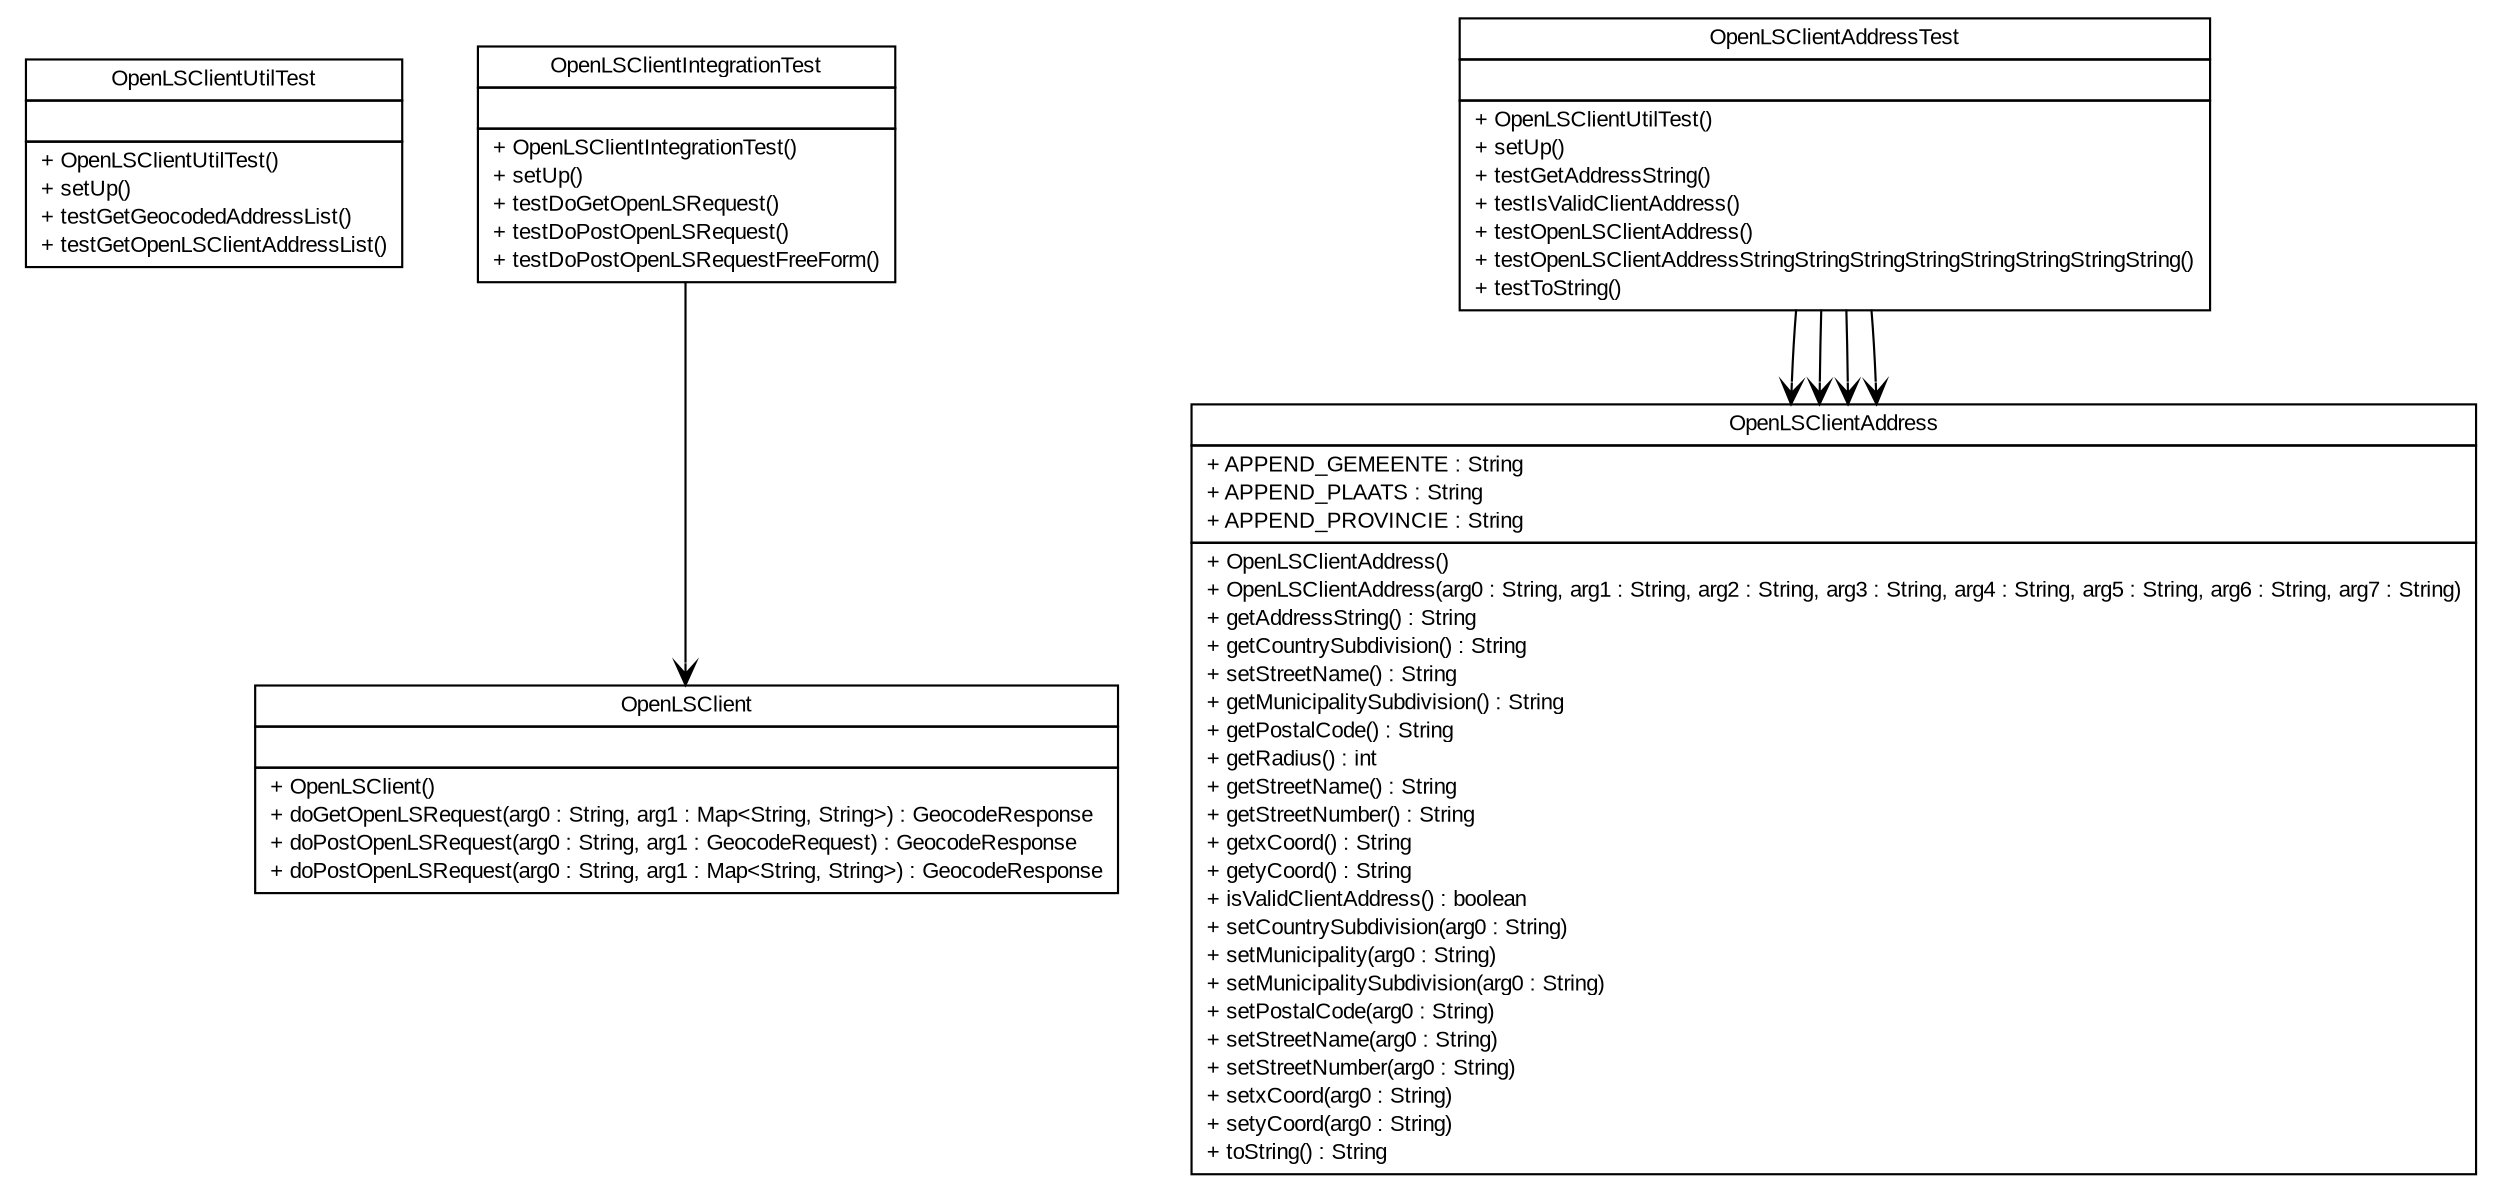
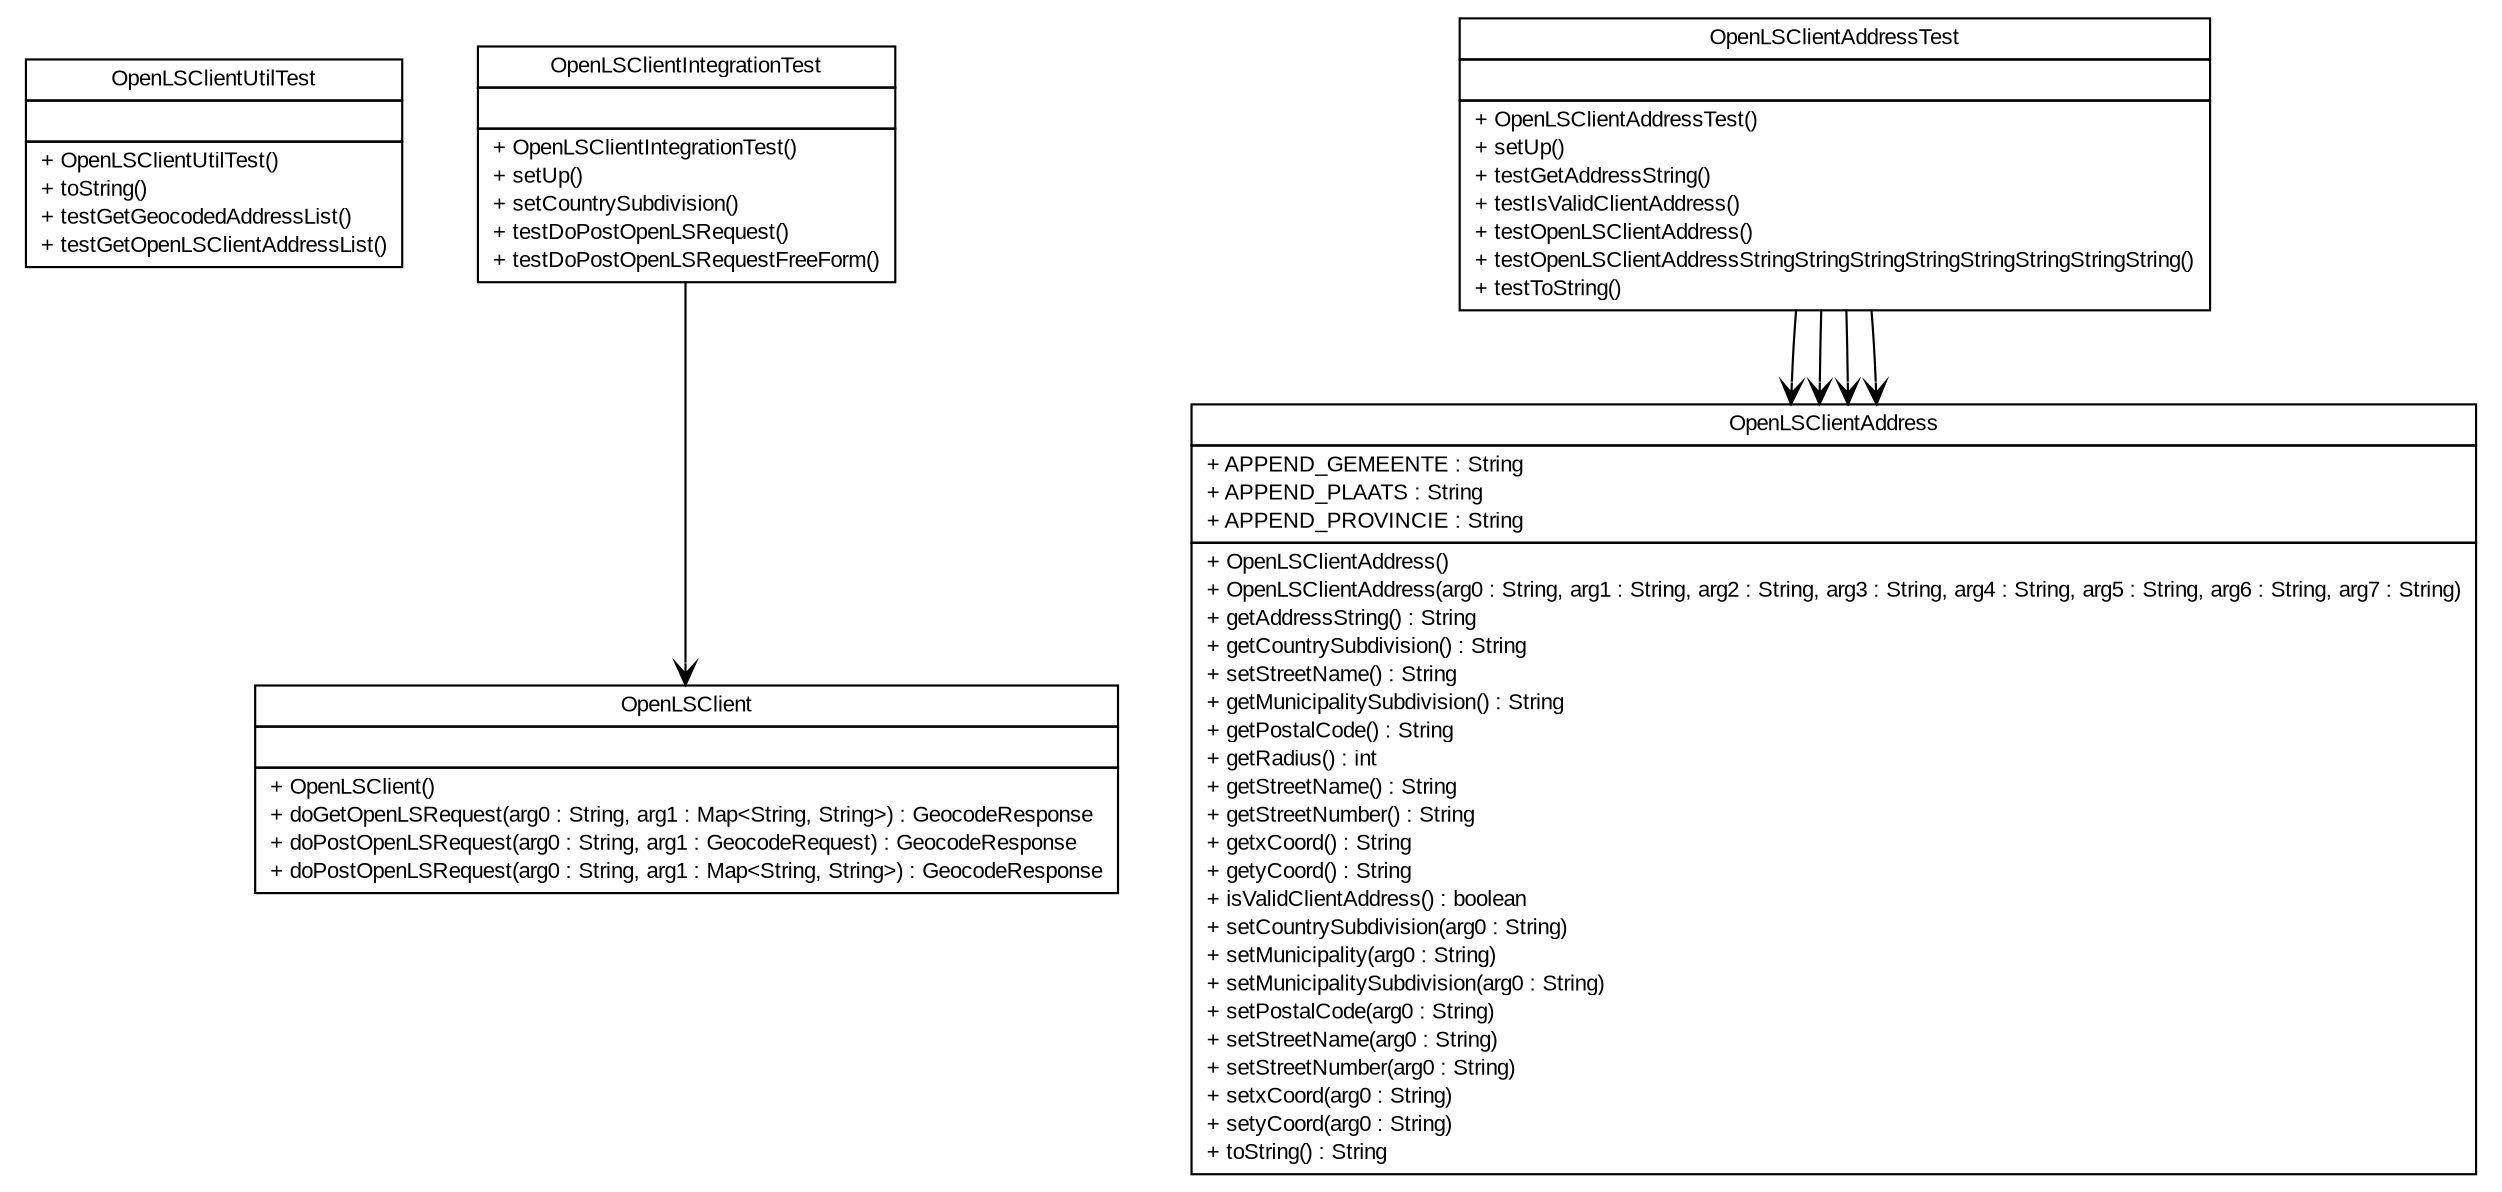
node "OpenLSClientAddressTest": text "+ OpenLSClientUtilTest()" -> "+ OpenLSClientAddressTest()"
node "OpenLSClientUtilTest": text "+ setUp()" -> "+ toString()"
node "OpenLSClientIntegrationTest": text "+ testDoGetOpenLSRequest()" -> "+ setCountrySubdivision()"
